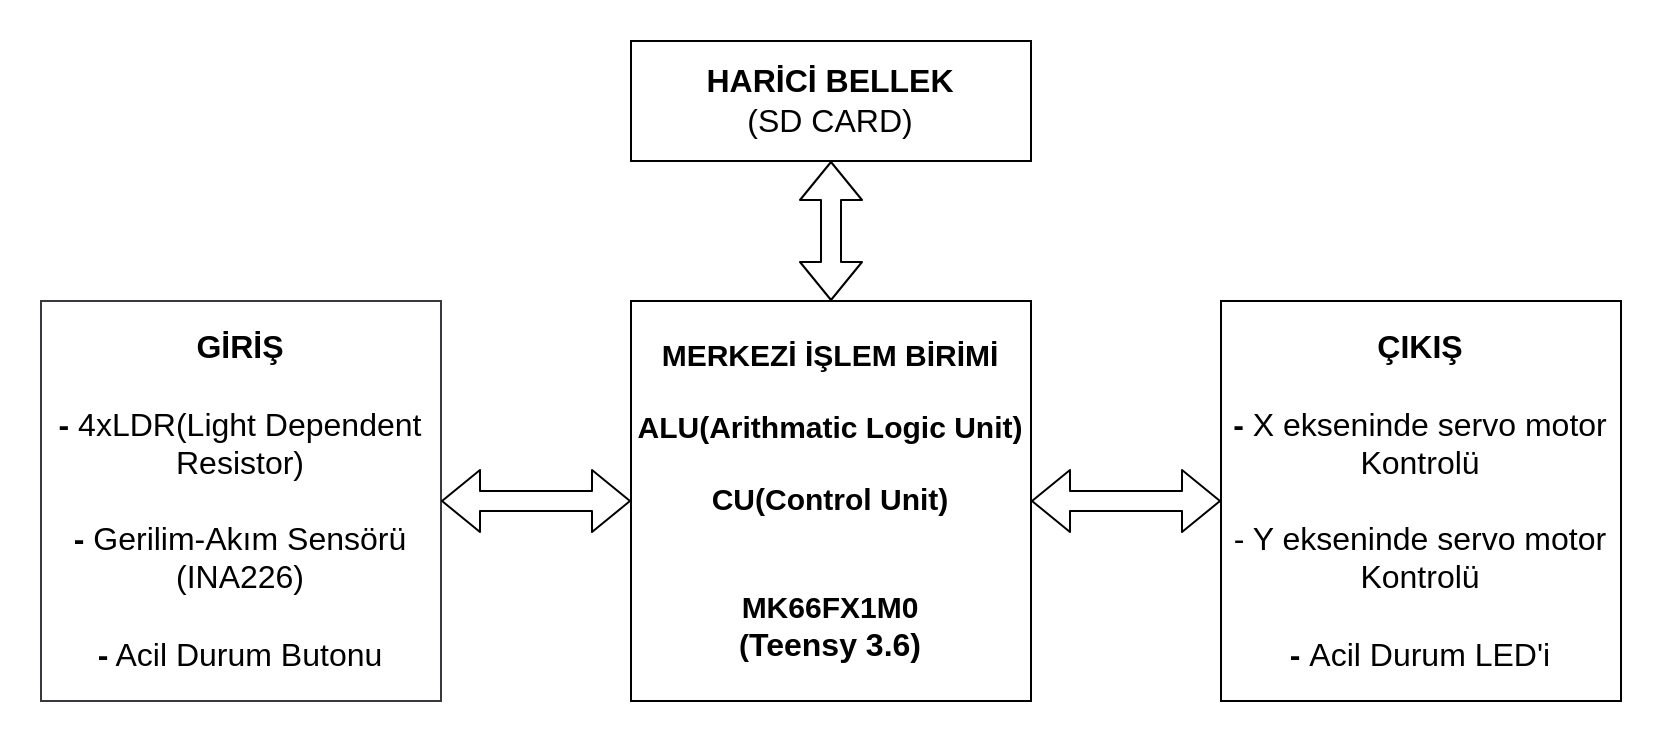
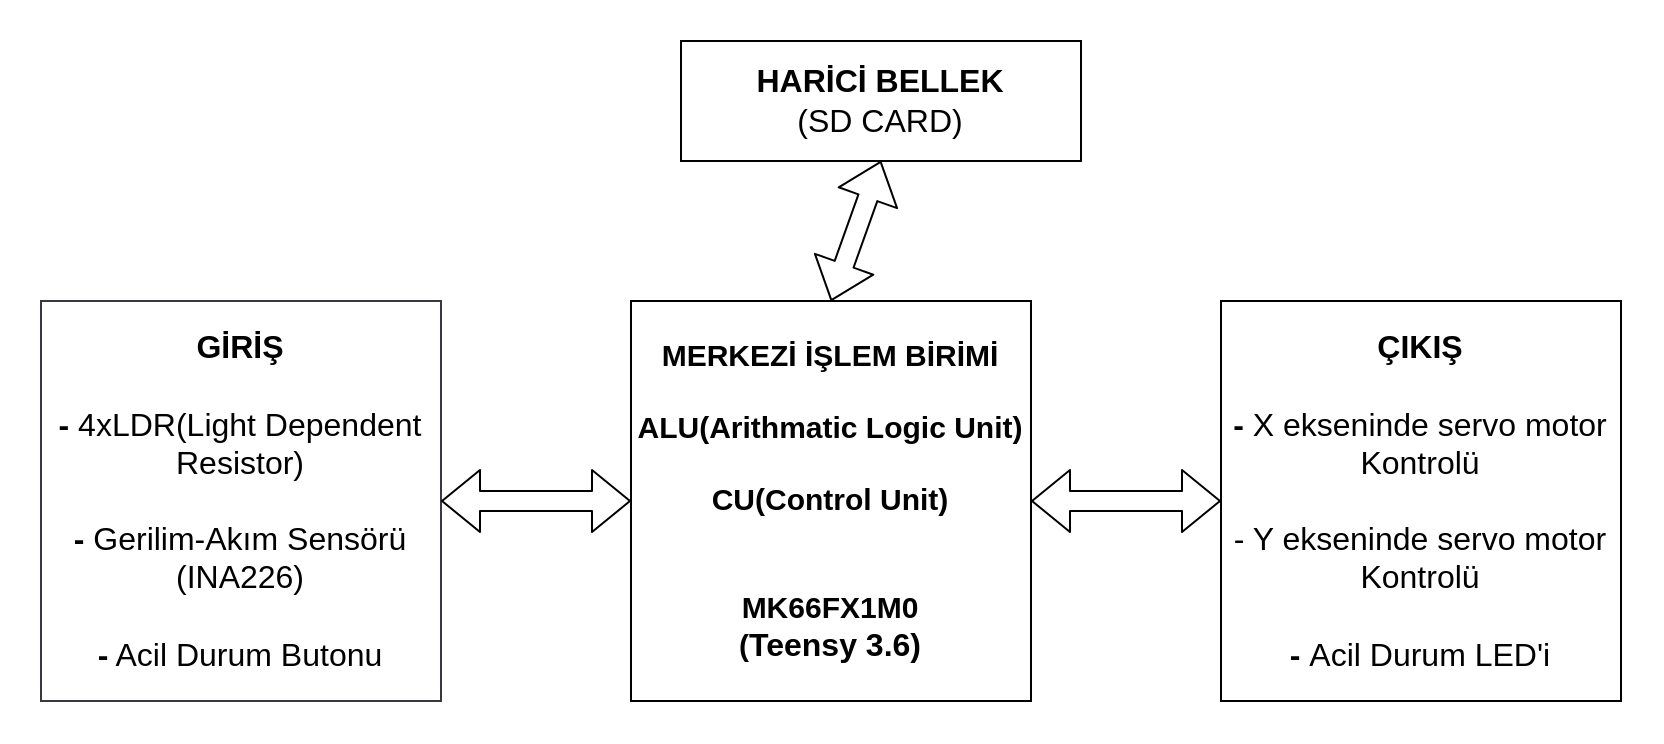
node "HARİCİ BELLEK (SD CARD)": moved (831, 101) -> (881, 101)
